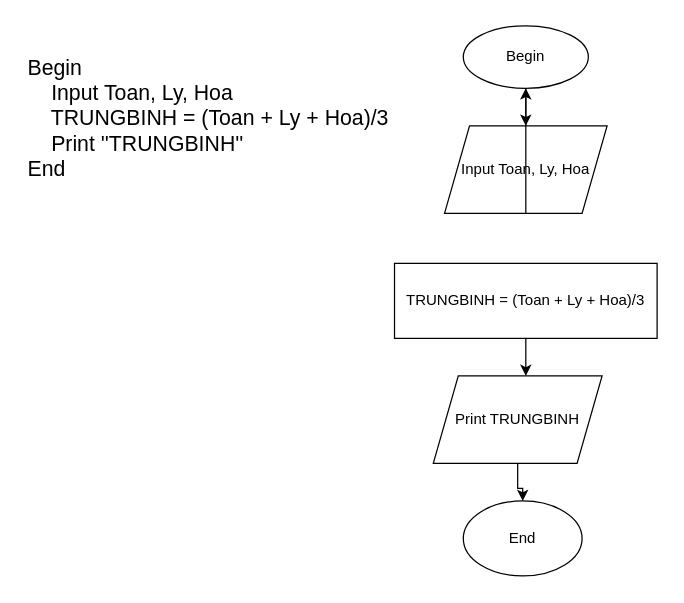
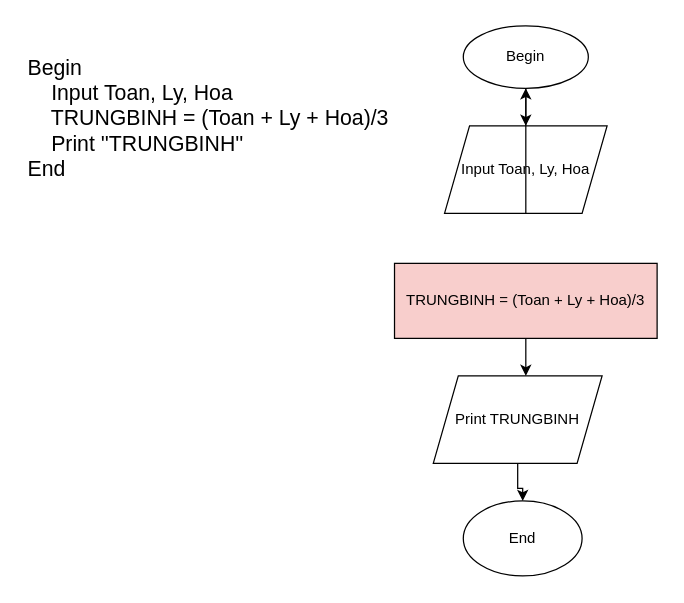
node "TRUNGBINH = (Toan + Ly + Hoa)/3": fillcolor #ffffff -> #f8cecc
